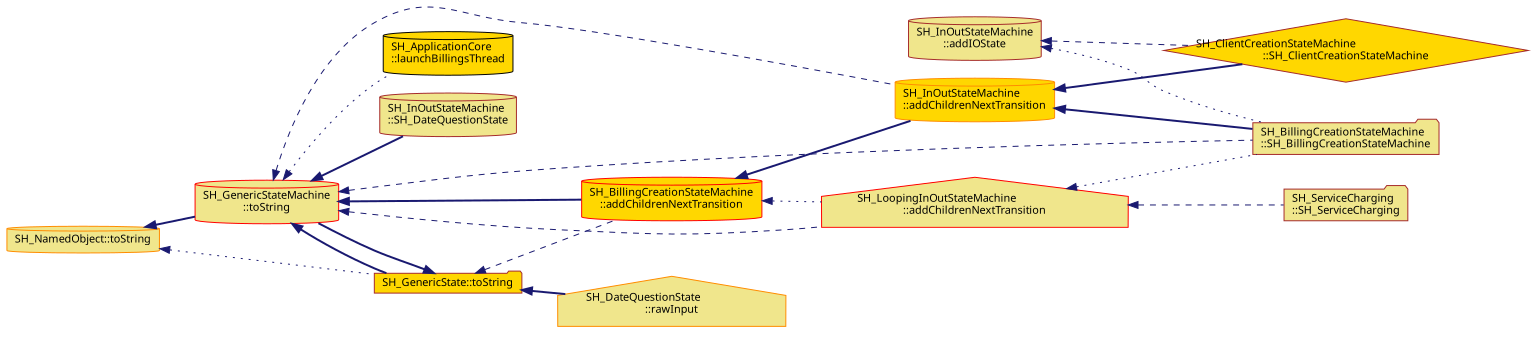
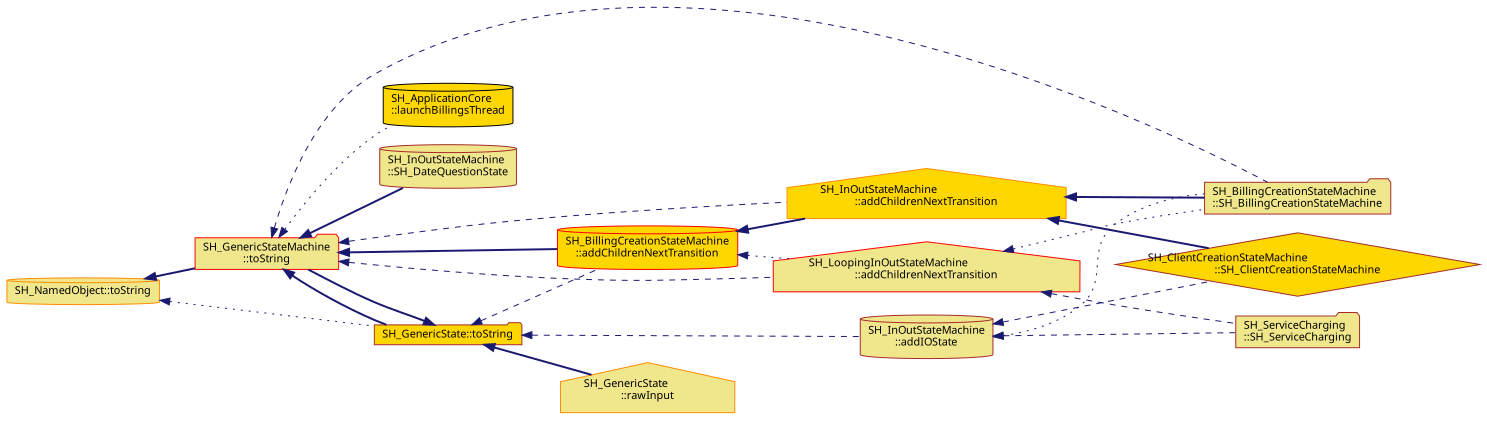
node "SH_InOutStateMachine ::addChildrenNextTransition": shape cylinder -> house
node "SH_GenericStateMachine ::toString": shape cylinder -> folder
node "SH_DateQuestionState ::rawInput": label "SH_DateQuestionState ::rawInput" -> "SH_GenericState ::rawInput"
edge "SH_ServiceCharging ::SH_ServiceCharging" -> "SH_InOutStateMachine ::addIOState": added
edge "SH_InOutStateMachine ::addIOState" -> "SH_GenericState::toString": added
